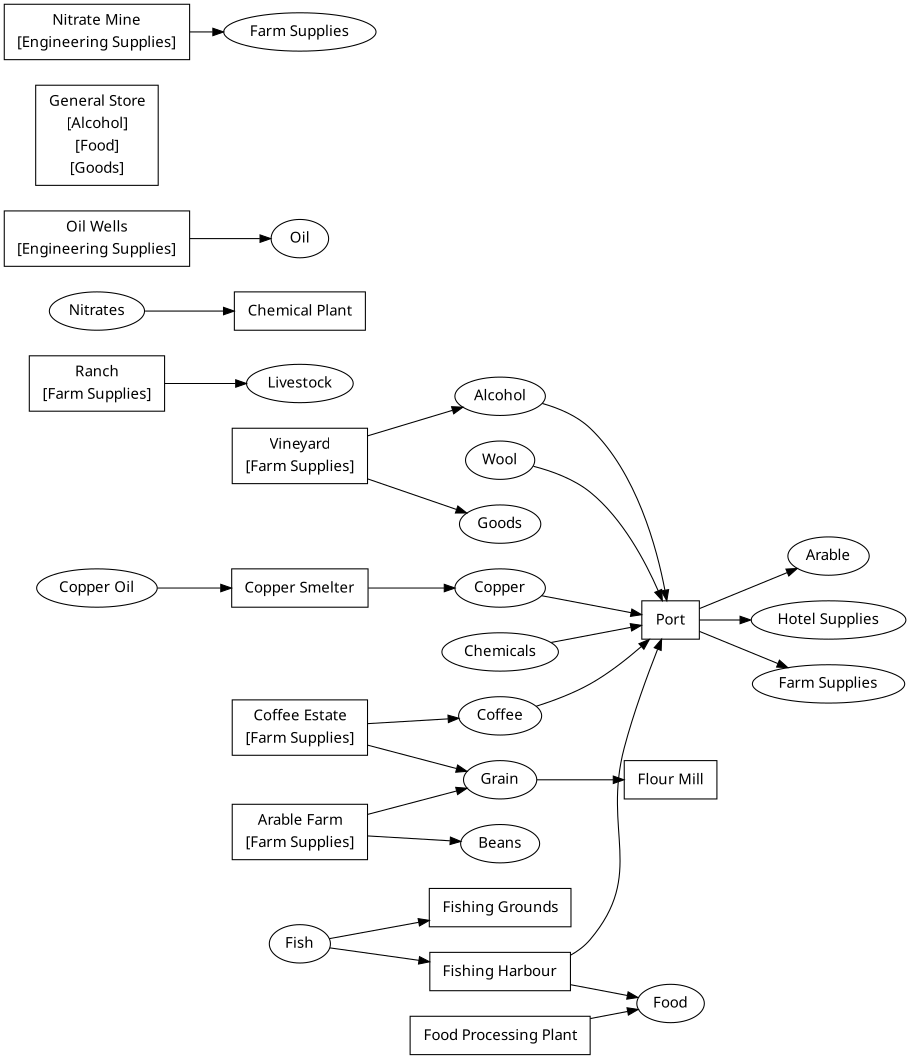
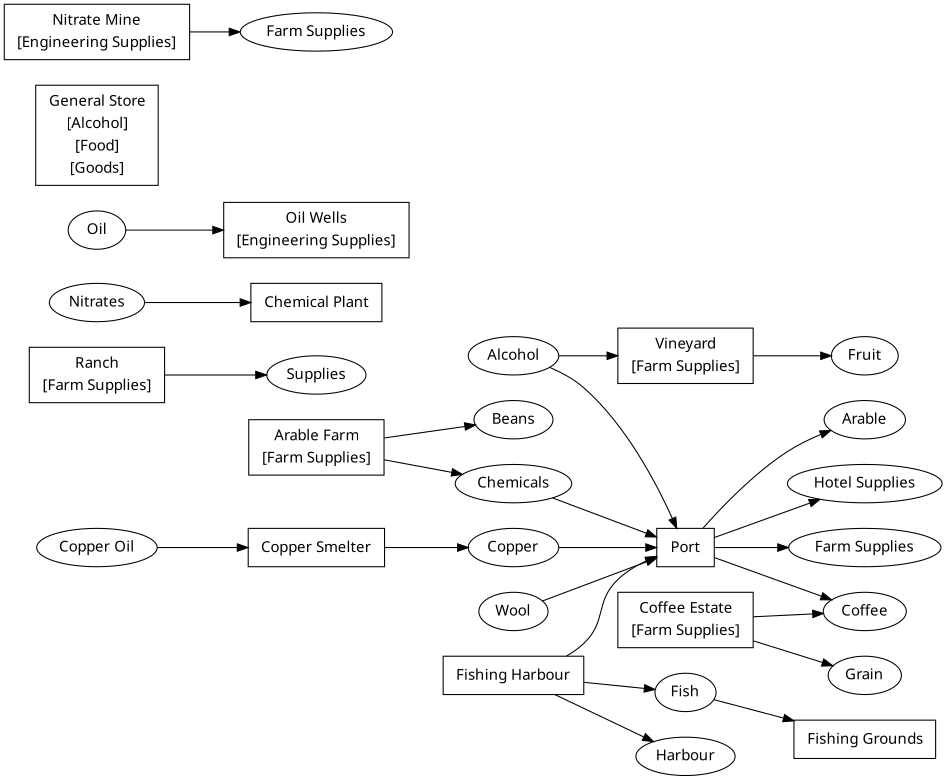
edge "Oil Wells" -> "Oil": reversed
node "Livestock": label "Livestock" -> "Supplies"
edge "Vineyard" -> "Alcohol": reversed
node "Goods": label "Goods" -> "Fruit"
edge "Coffee" -> "Port": reversed
node "Flour Mill": removed
edge "Arable Farm" -> "Grain": now "Arable Farm" -> "Chemicals"
edge "Fish" -> "Fishing Harbour": reversed
node "Food": label "Food" -> "Harbour"
node "Food Processing Plant": removed
